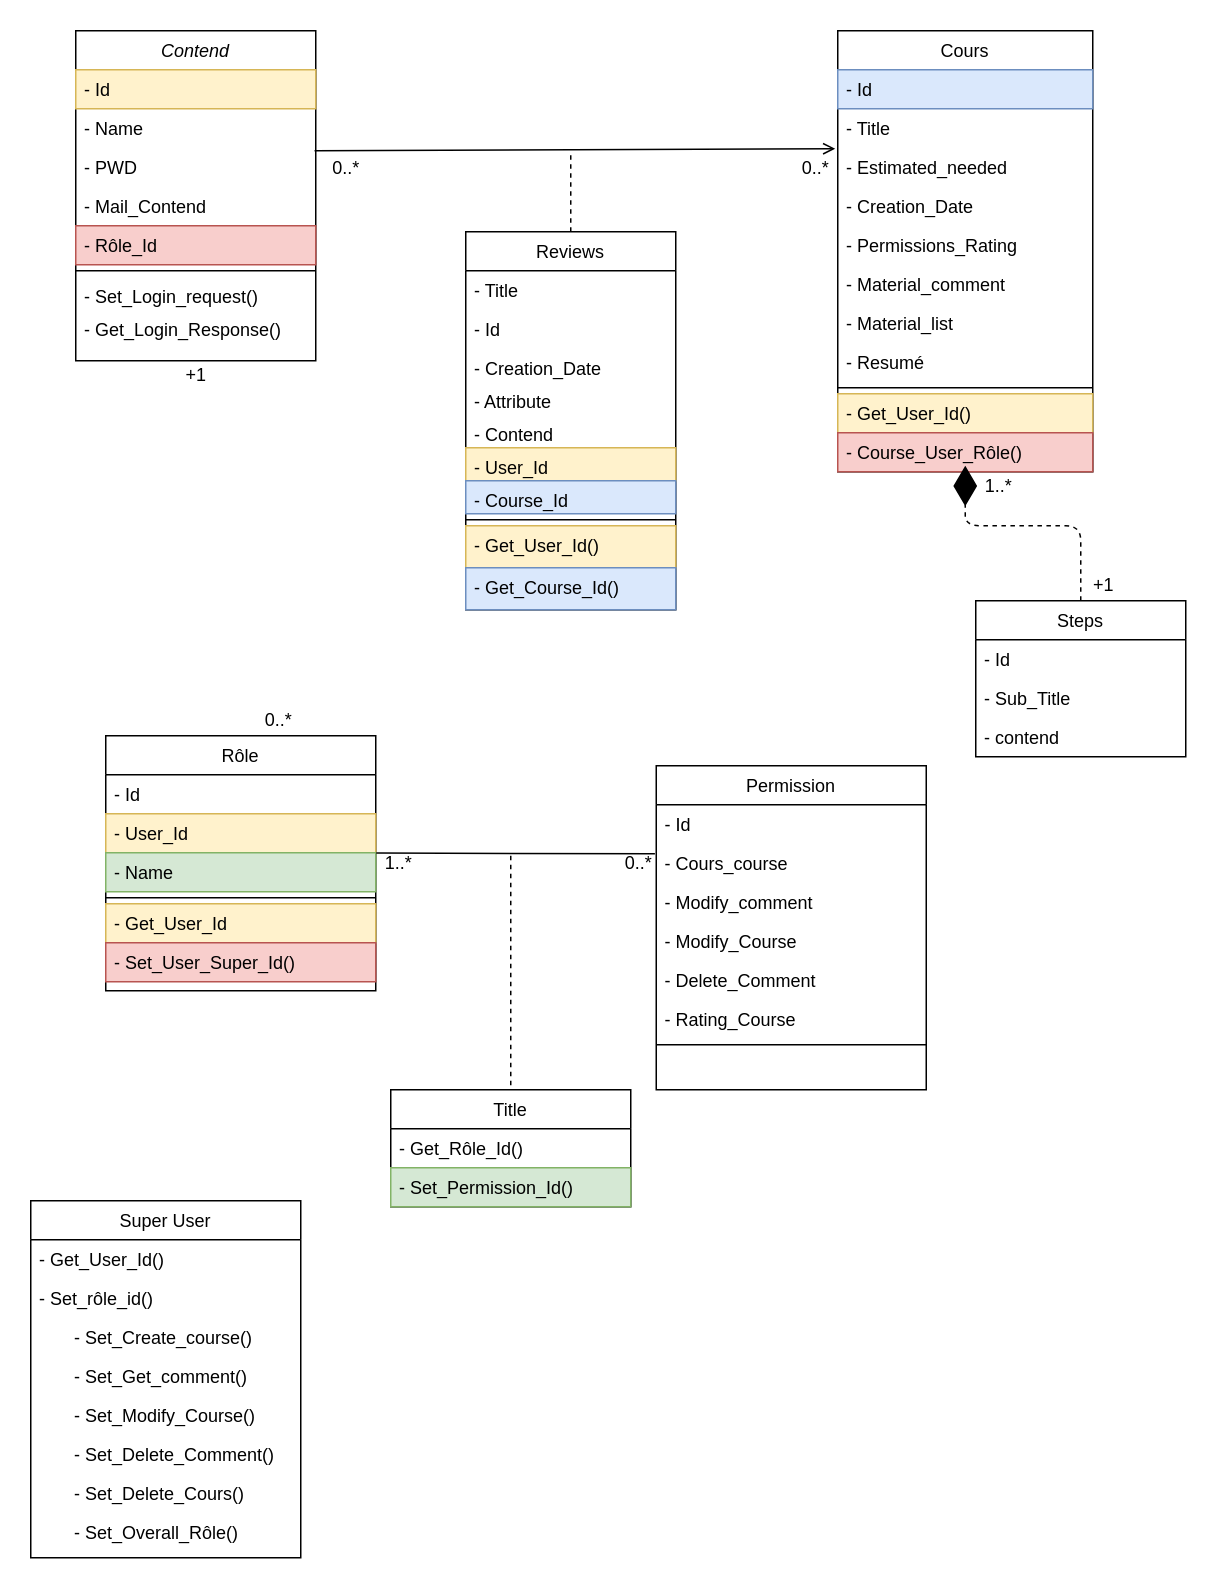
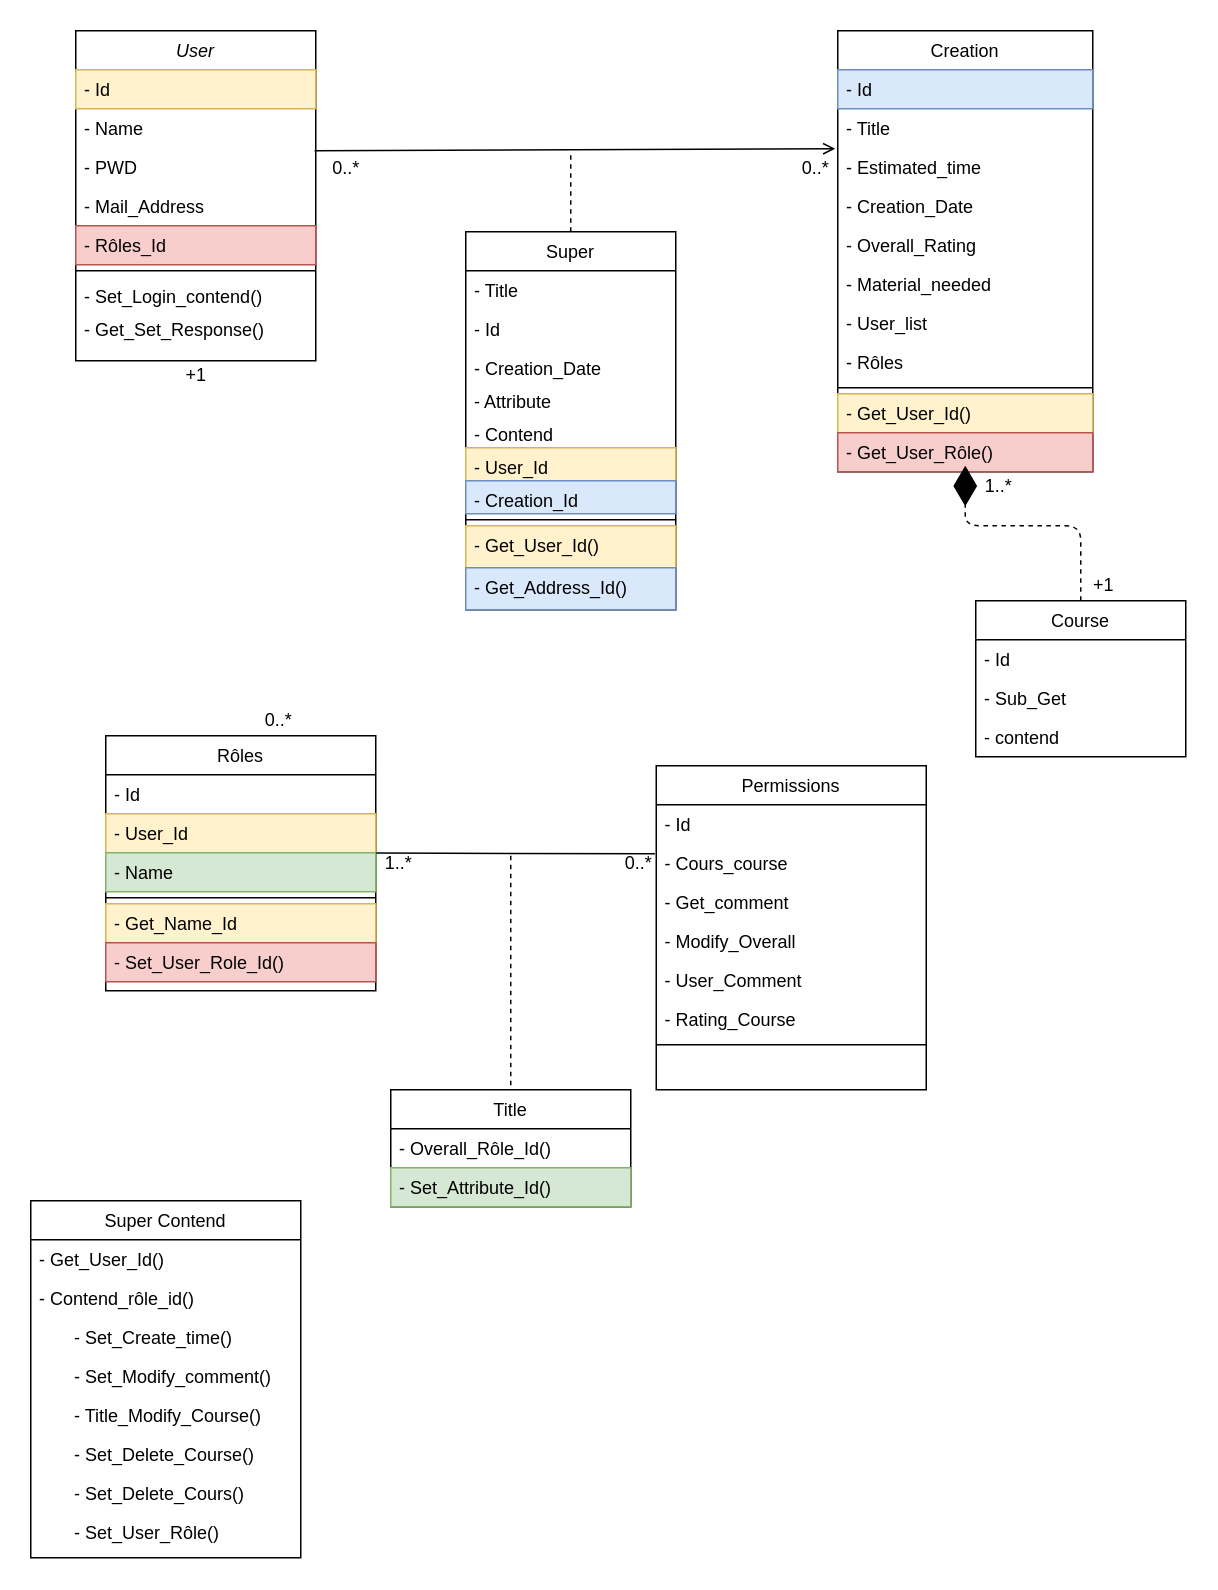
node "Contend": label "Contend" -> "User"
node "Cours": label "Cours" -> "Creation"
node "- Estimated_needed": label "- Estimated_needed" -> "- Estimated_time"
node "- Mail_Contend": label "- Mail_Contend" -> "- Mail_Address"
node "- Rôle_Id": label "- Rôle_Id" -> "- Rôles_Id"
node "- Permissions_Rating": label "- Permissions_Rating" -> "- Overall_Rating"
node "Reviews": label "Reviews" -> "Super"
node "- Material_comment": label "- Material_comment" -> "- Material_needed"
node "- Set_Login_request()": label "- Set_Login_request()" -> "- Set_Login_contend()"
node "- Material_list": label "- Material_list" -> "- User_list"
node "- Get_Login_Response()": label "- Get_Login_Response()" -> "- Get_Set_Response()"
node "- Resumé": label "- Resumé" -> "- Rôles"
node "- Course_User_Rôle()": label "- Course_User_Rôle()" -> "- Get_User_Rôle()"
node "- Course_Id": label "- Course_Id" -> "- Creation_Id"
node "- Get_Course_Id()": label "- Get_Course_Id()" -> "- Get_Address_Id()"
node "Steps": label "Steps" -> "Course"
node "- Sub_Title": label "- Sub_Title" -> "- Sub_Get"
node "Rôle": label "Rôle" -> "Rôles"
node "Permission": label "Permission" -> "Permissions"
node "- Modify_comment": label "- Modify_comment" -> "- Get_comment"
node "- Get_User_Id": label "- Get_User_Id" -> "- Get_Name_Id"
node "- Modify_Course": label "- Modify_Course" -> "- Modify_Overall"
node "- Set_User_Super_Id()": label "- Set_User_Super_Id()" -> "- Set_User_Role_Id()"
node "- Delete_Comment": label "- Delete_Comment" -> "- User_Comment"
node "- Get_Rôle_Id()": label "- Get_Rôle_Id()" -> "- Overall_Rôle_Id()"
node "- Set_Permission_Id()": label "- Set_Permission_Id()" -> "- Set_Attribute_Id()"
node "Super User": label "Super User" -> "Super Contend"
node "- Set_rôle_id()": label "- Set_rôle_id()" -> "- Contend_rôle_id()"
node "- Set_Create_course()": label "- Set_Create_course()" -> "- Set_Create_time()"
node "- Set_Get_comment()": label "- Set_Get_comment()" -> "- Set_Modify_comment()"
node "- Set_Modify_Course()": label "- Set_Modify_Course()" -> "- Title_Modify_Course()"
node "- Set_Delete_Comment()": label "- Set_Delete_Comment()" -> "- Set_Delete_Course()"
node "- Set_Overall_Rôle()": label "- Set_Overall_Rôle()" -> "- Set_User_Rôle()"
